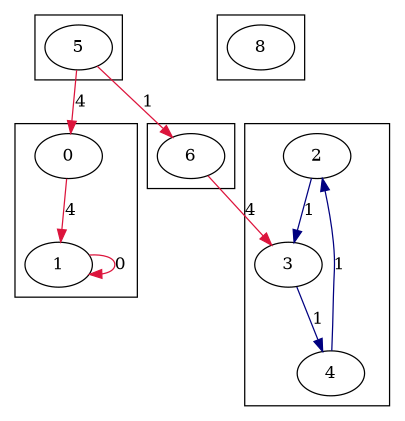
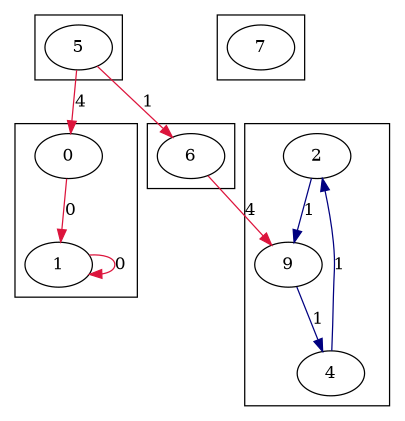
node "8": label "8" -> "7"
edge "0" -> "1": label "4" -> "0"
node "3": label "3" -> "9"
